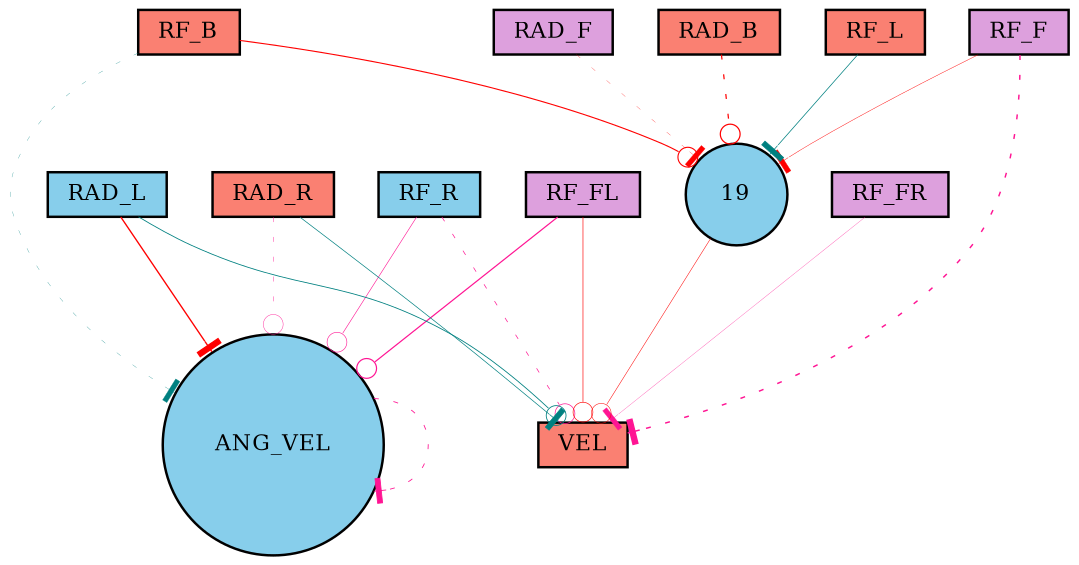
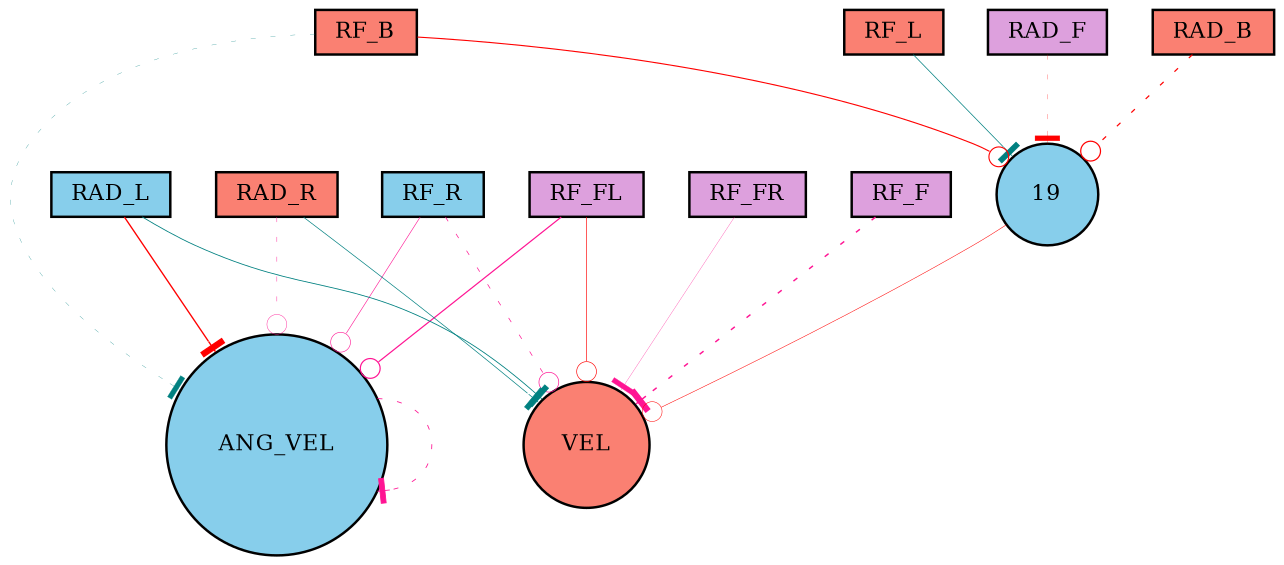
edge "RF_F" -> "19": removed
edge "RAD_L" -> "VEL": arrowhead odot -> tee
node "VEL": shape box -> circle
